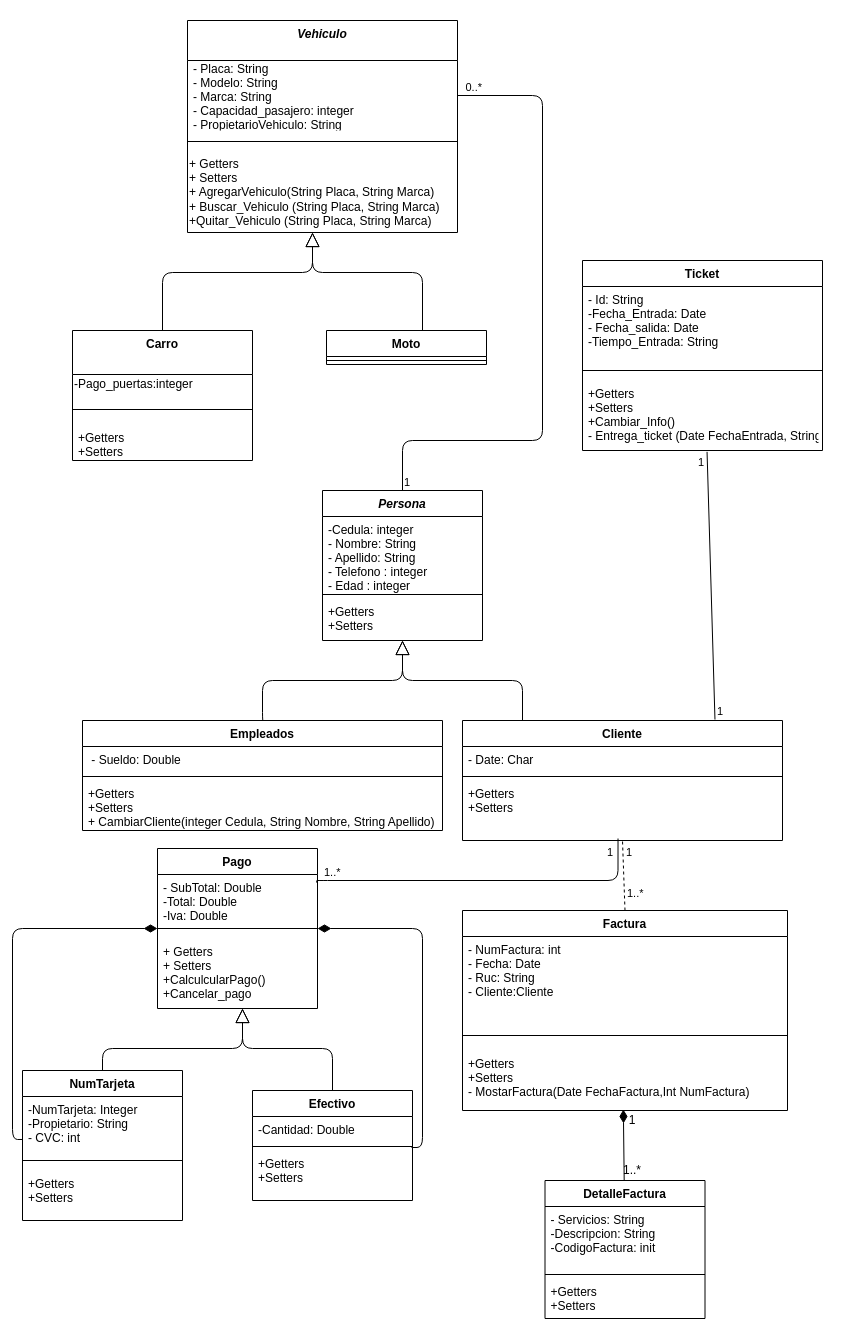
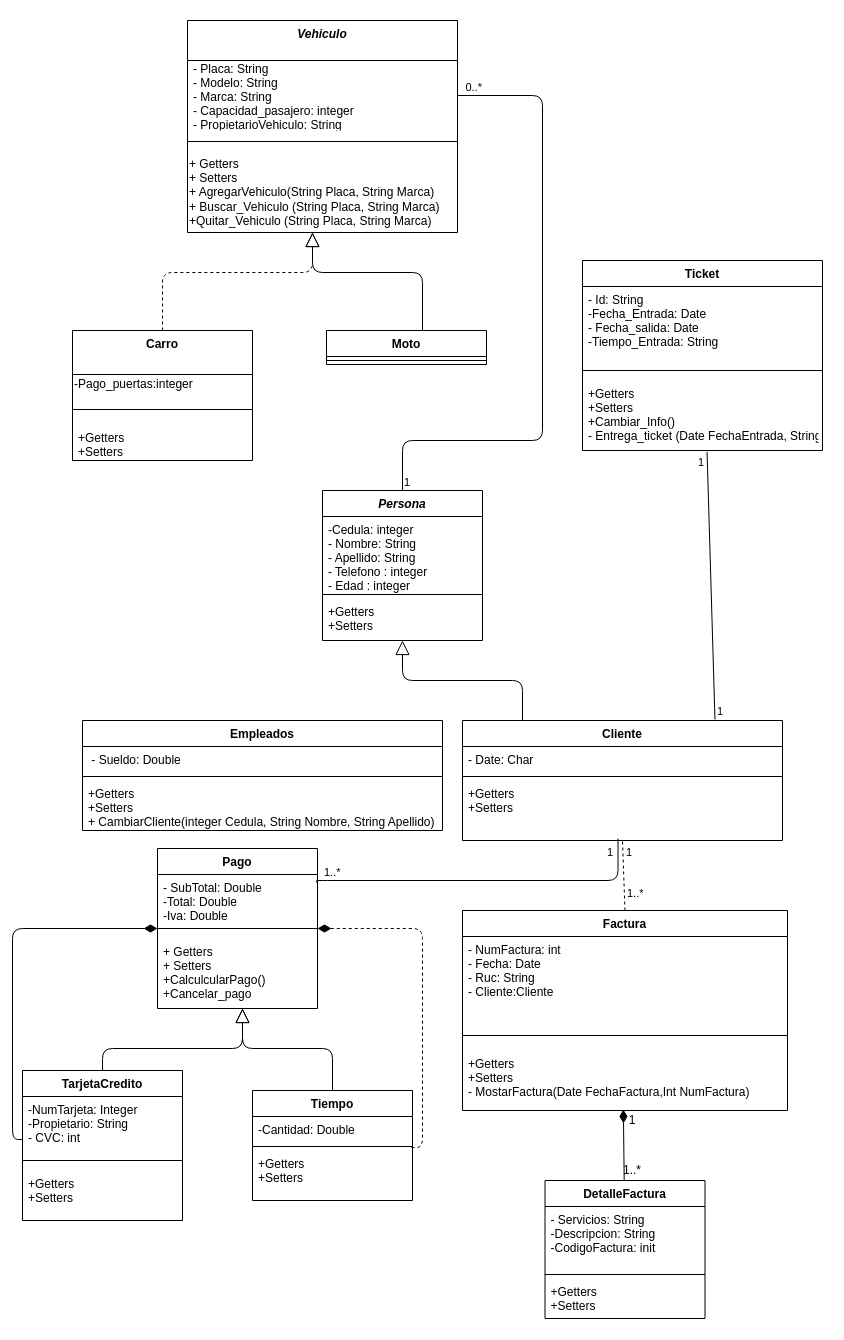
edge "Carro" -> "Vehiculo": style solid -> dashed
edge "Empleados" -> "Persona": removed
edge "-Cantidad: Double" -> "Pago": style solid -> dashed
node "NumTarjeta": label "NumTarjeta" -> "TarjetaCredito"
node "Efectivo": label "Efectivo" -> "Tiempo"
